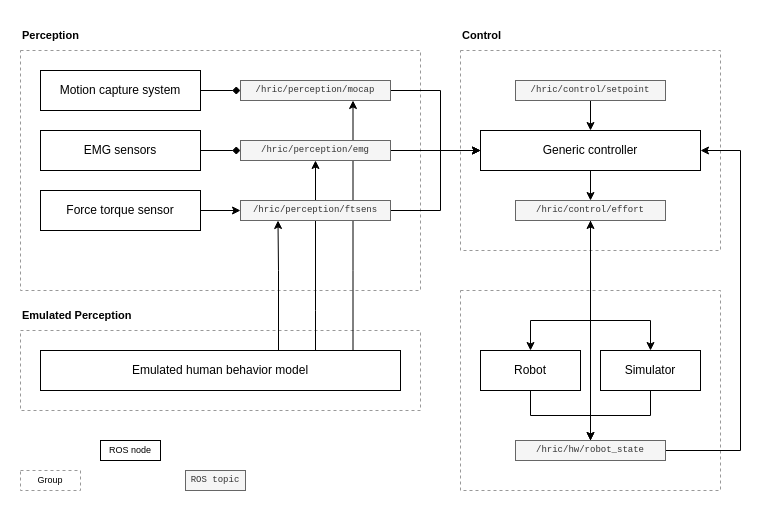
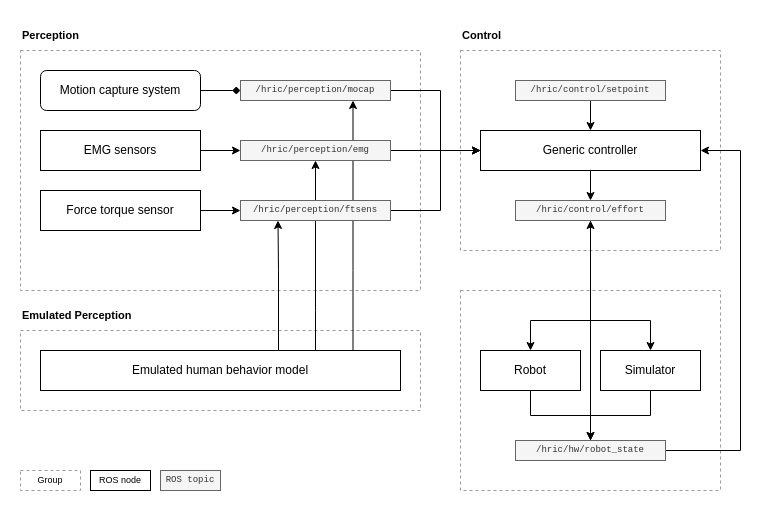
node "Motion capture system": shape rectangle -> rounded rectangle
edge "EMG sensors" -> "/hric/perception/emg": arrowhead diamond -> classic
node "ROS node": moved (131, 451) -> (121, 481)
node "ROS topic": moved (216, 481) -> (191, 481)
